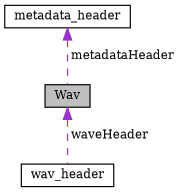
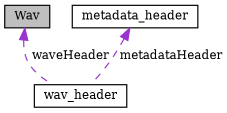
edge "Wav" -> "metadata_header": now "wav_header" -> "metadata_header"
